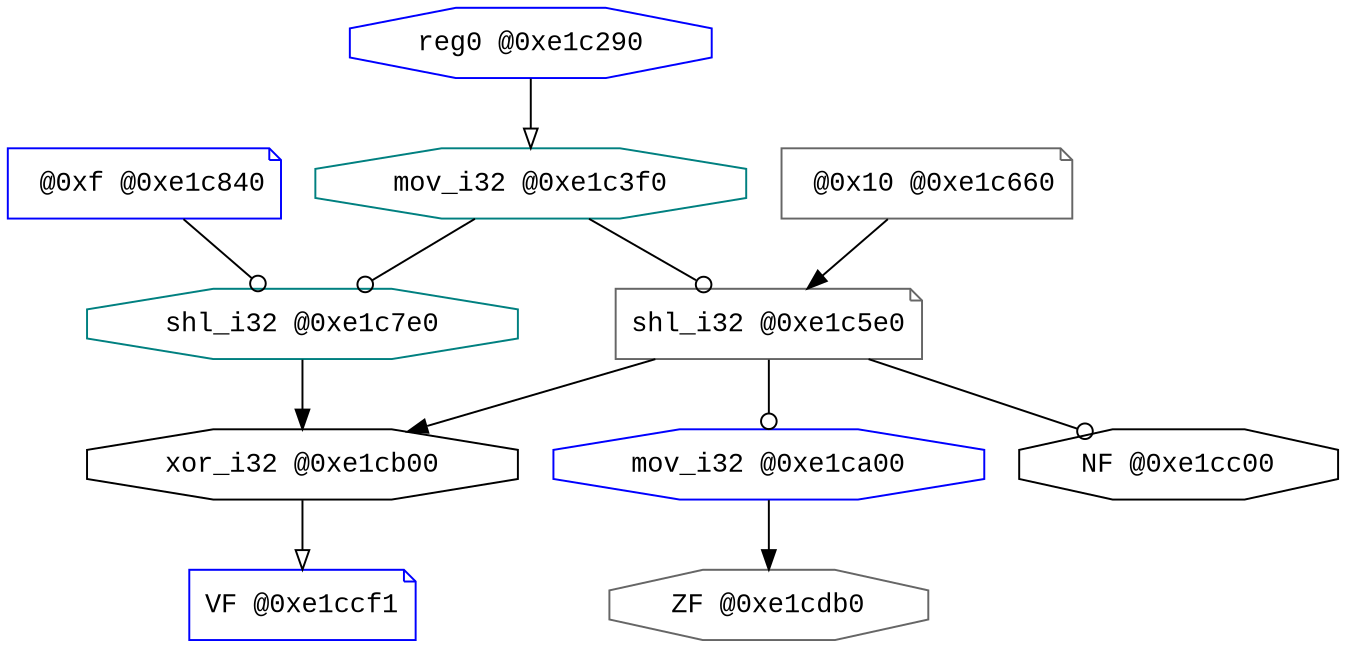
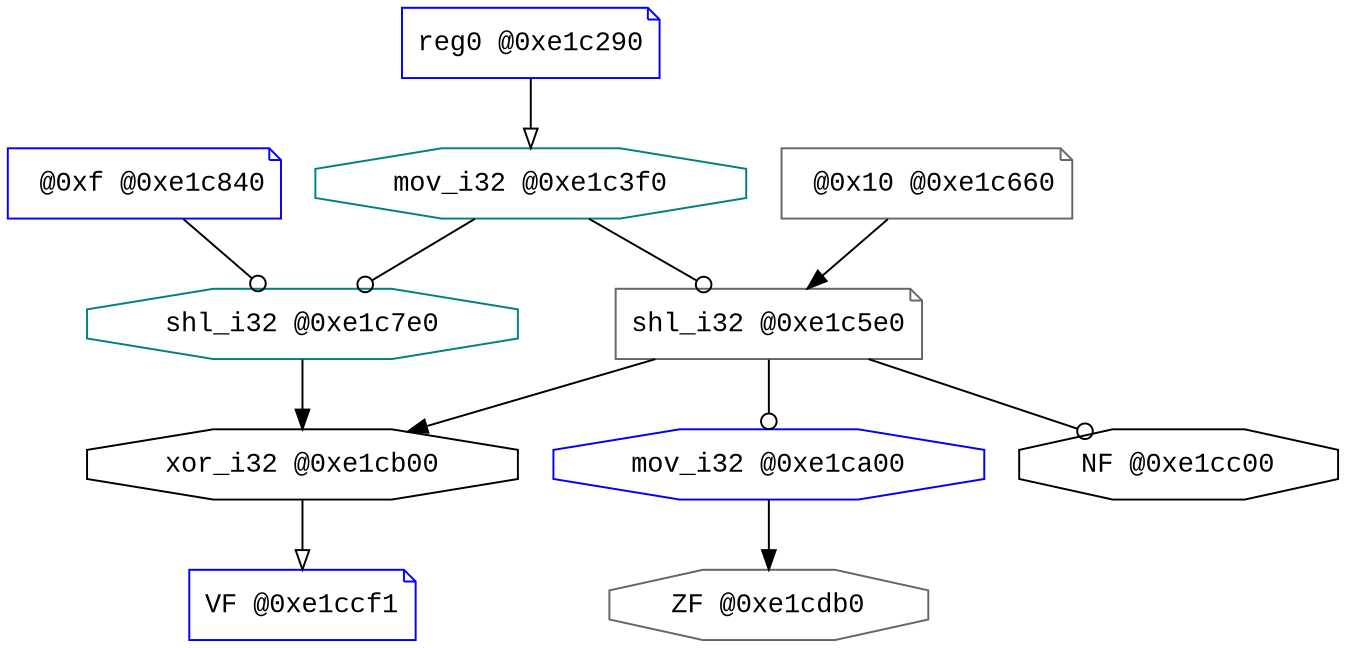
node "reg0 @0xe1c290": shape octagon -> note
